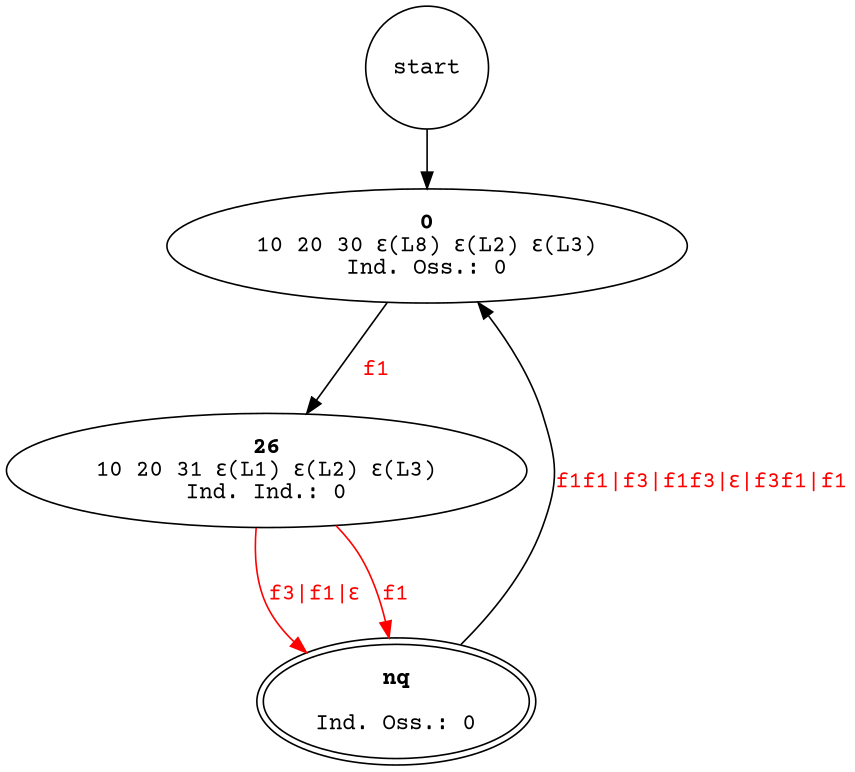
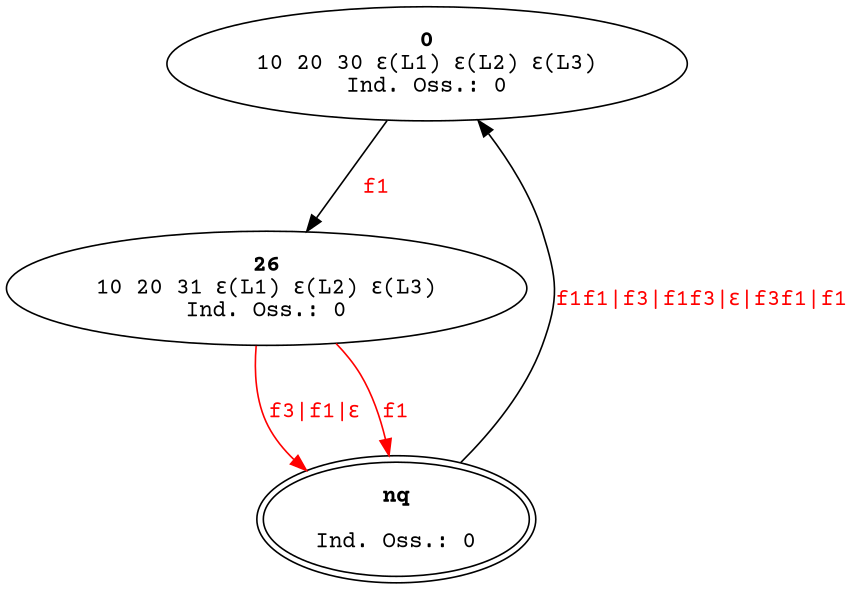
node "start": removed
node "0": text "10 20 30 ε(L8) ε(L2) ε(L3)" -> "10 20 30 ε(L1) ε(L2) ε(L3)"
node "26": text "Ind. Ind.: 0" -> "Ind. Oss.: 0"
